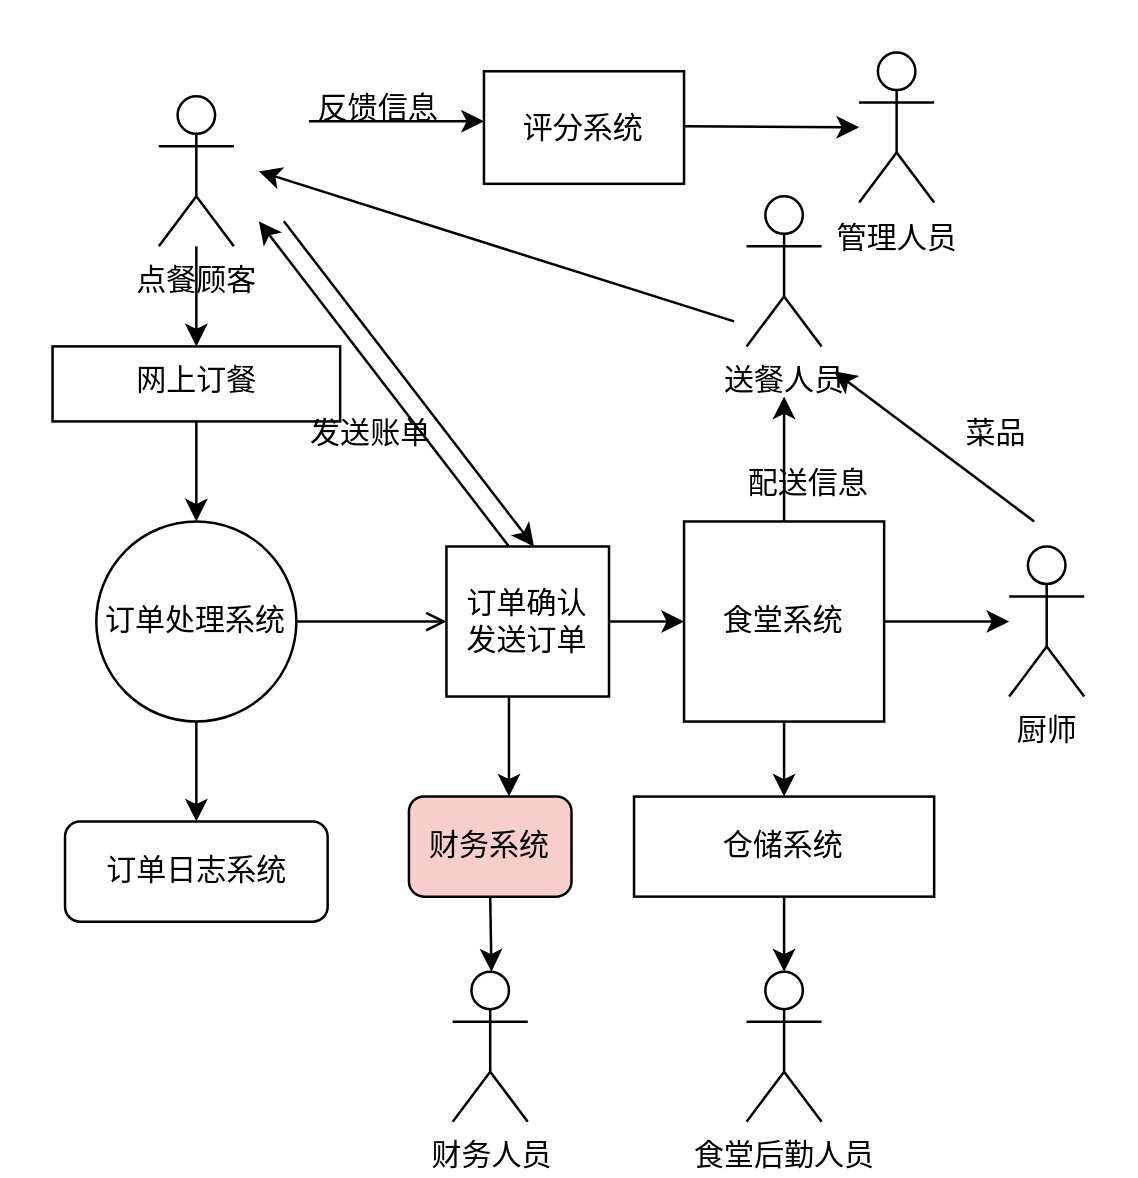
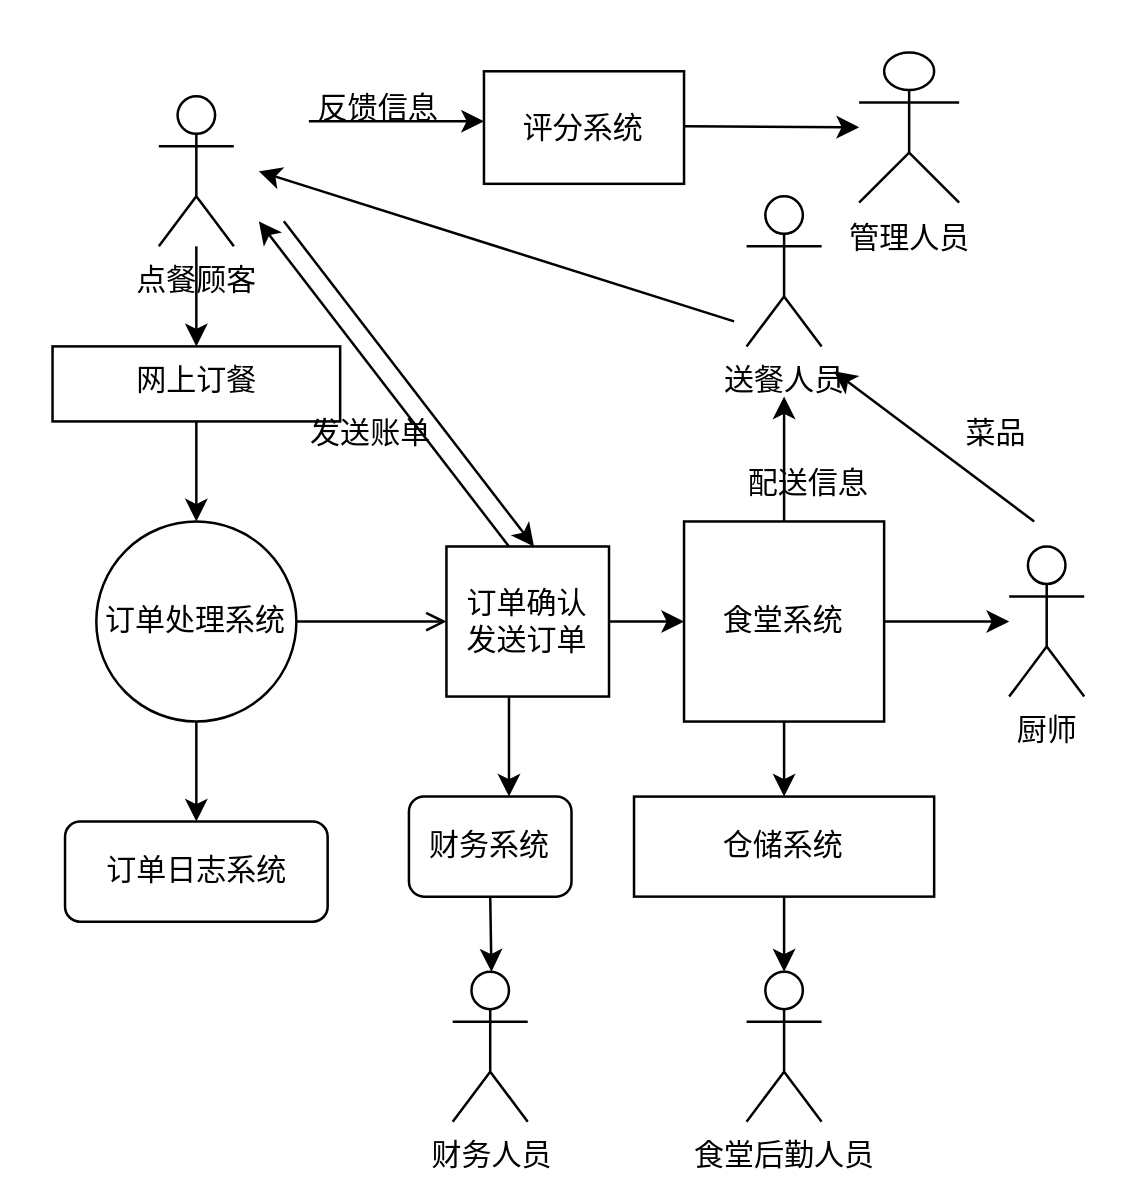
node "管理人员": size 75x150 -> 100x150
node "财务系统": fillcolor #f8cecc -> #ffffff
